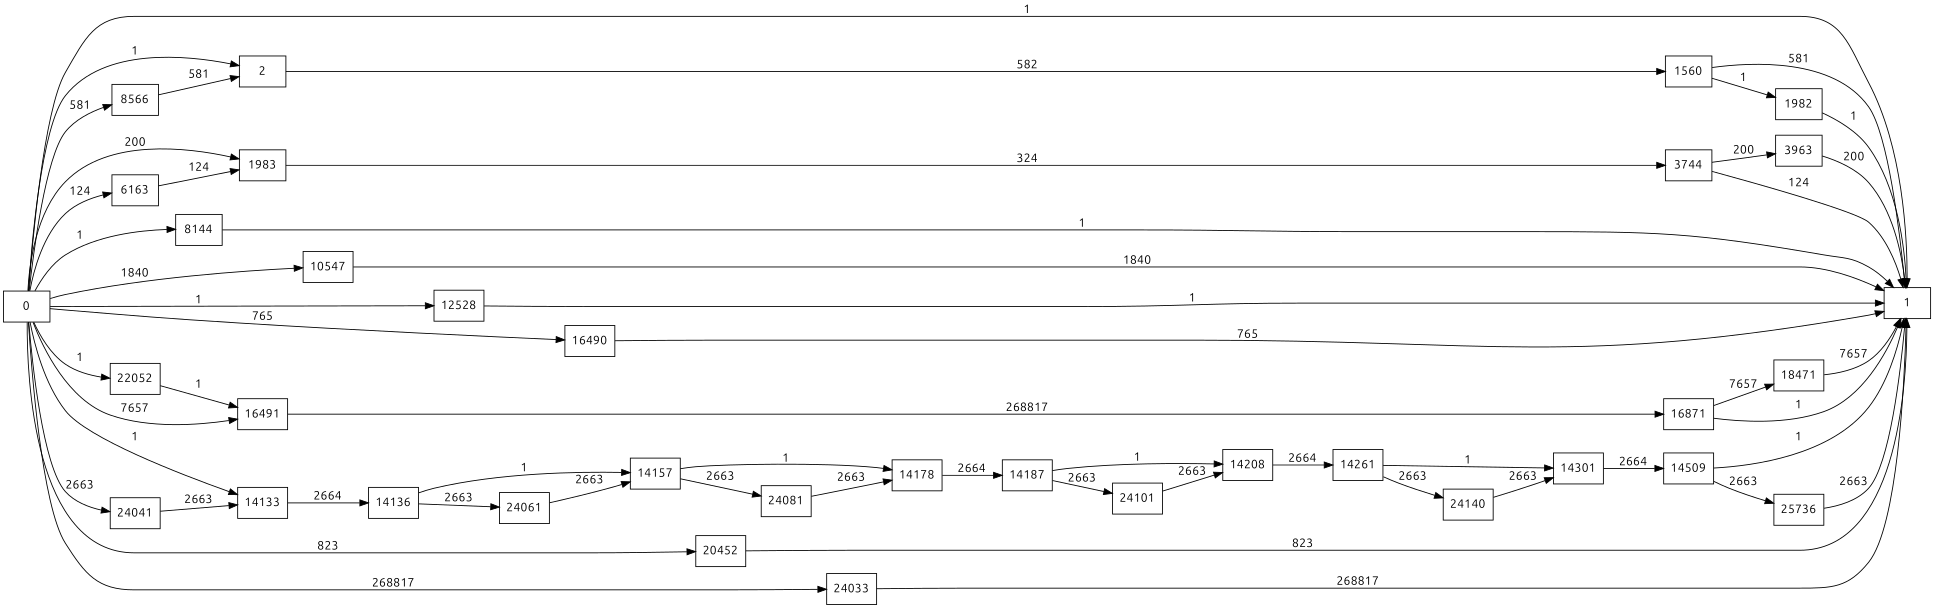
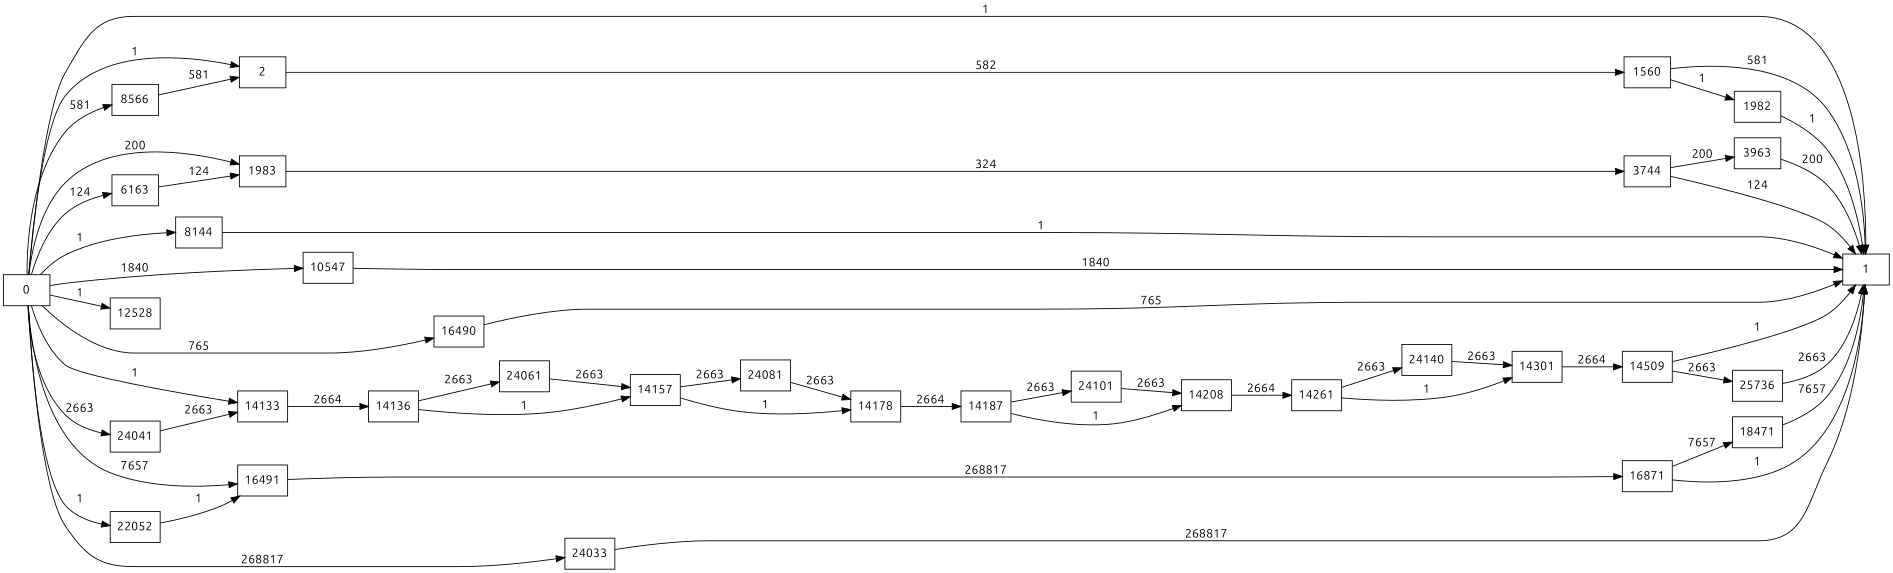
edge "12528" -> "1": removed, label "1"
node "20452": removed
